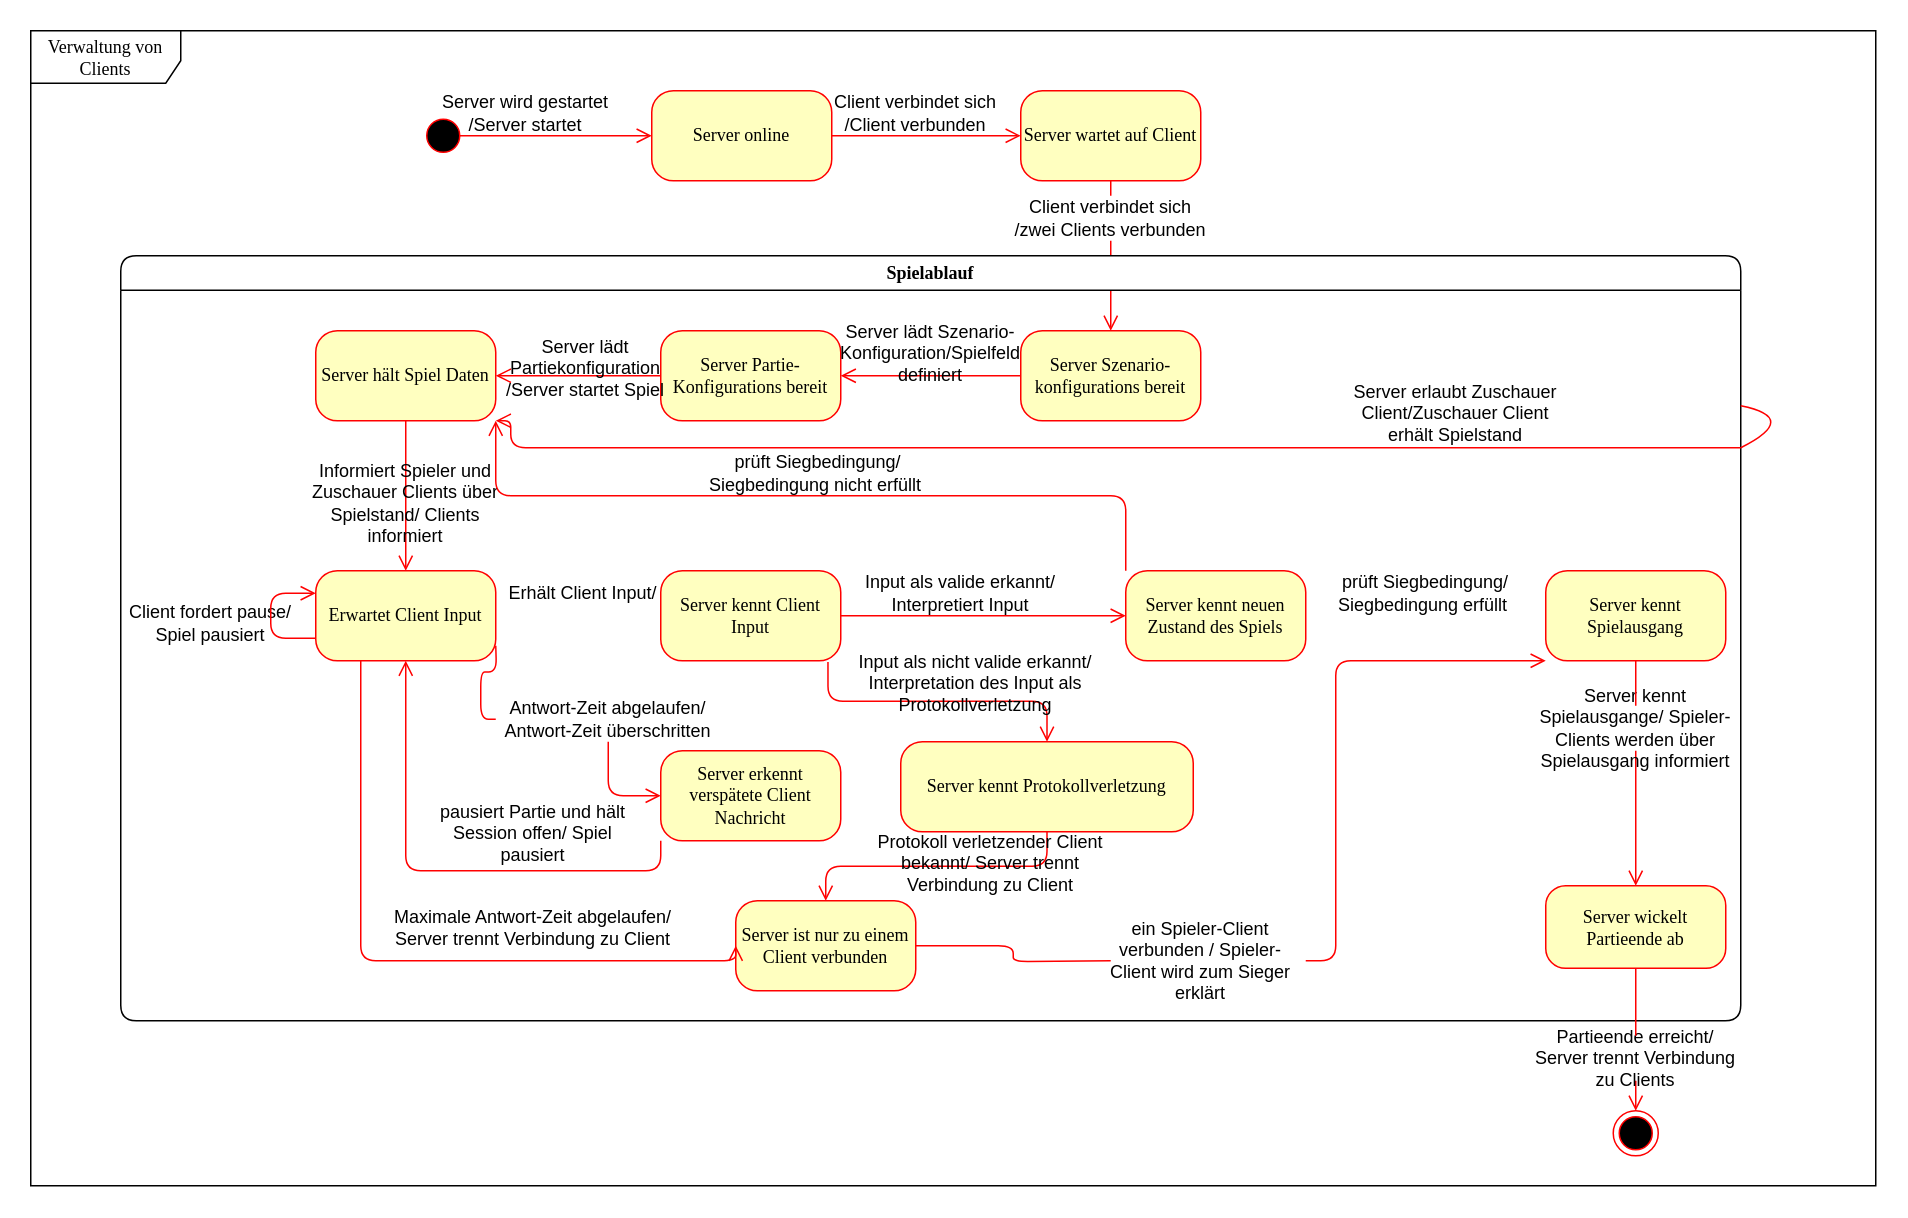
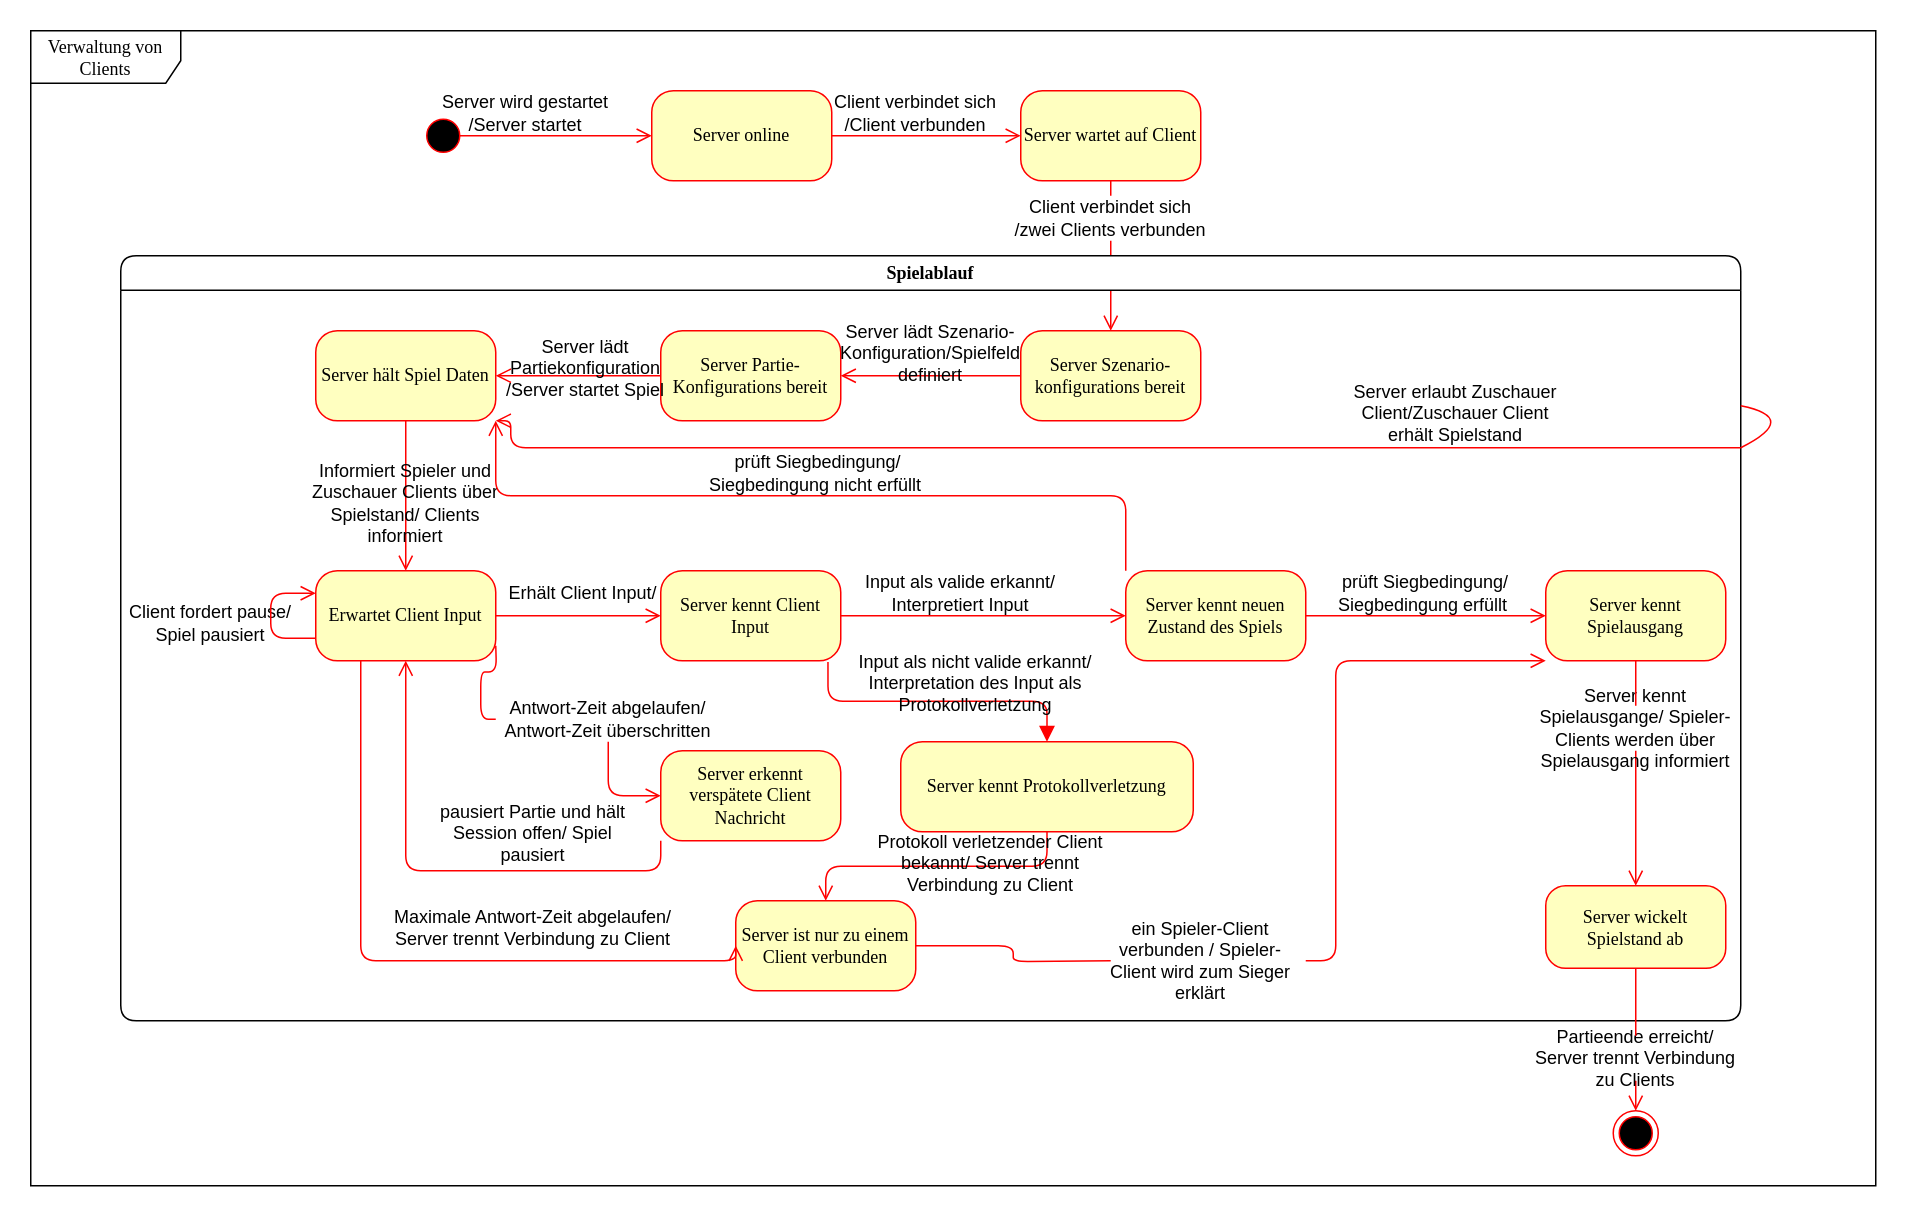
edge "Erwartet Client Input" -> "Server kennt Client Input": added
edge "Server kennt neuen Zustand des Spiels" -> "Server kennt Spielausgang": added
edge "Server kennt Client Input" -> "Server kennt Protokollverletzung": arrowhead open -> block
node "Server wickelt Partieende ab": label "Server wickelt Partieende ab" -> "Server wickelt Spielstand ab"
